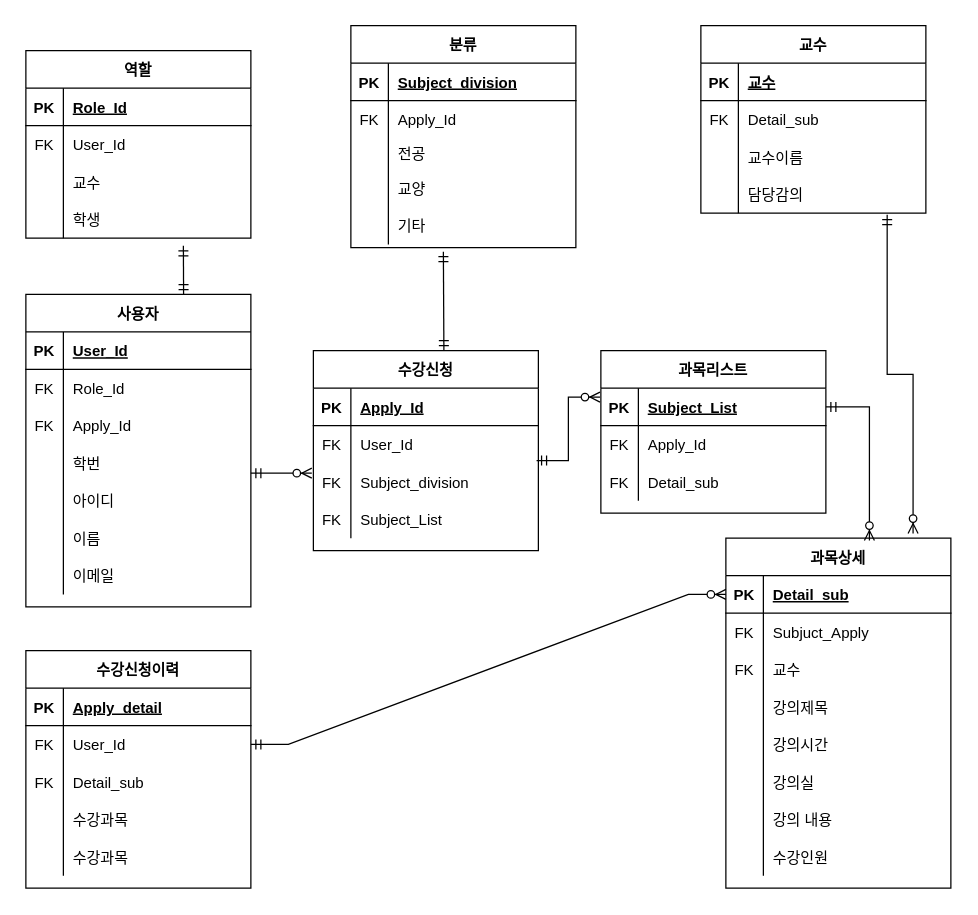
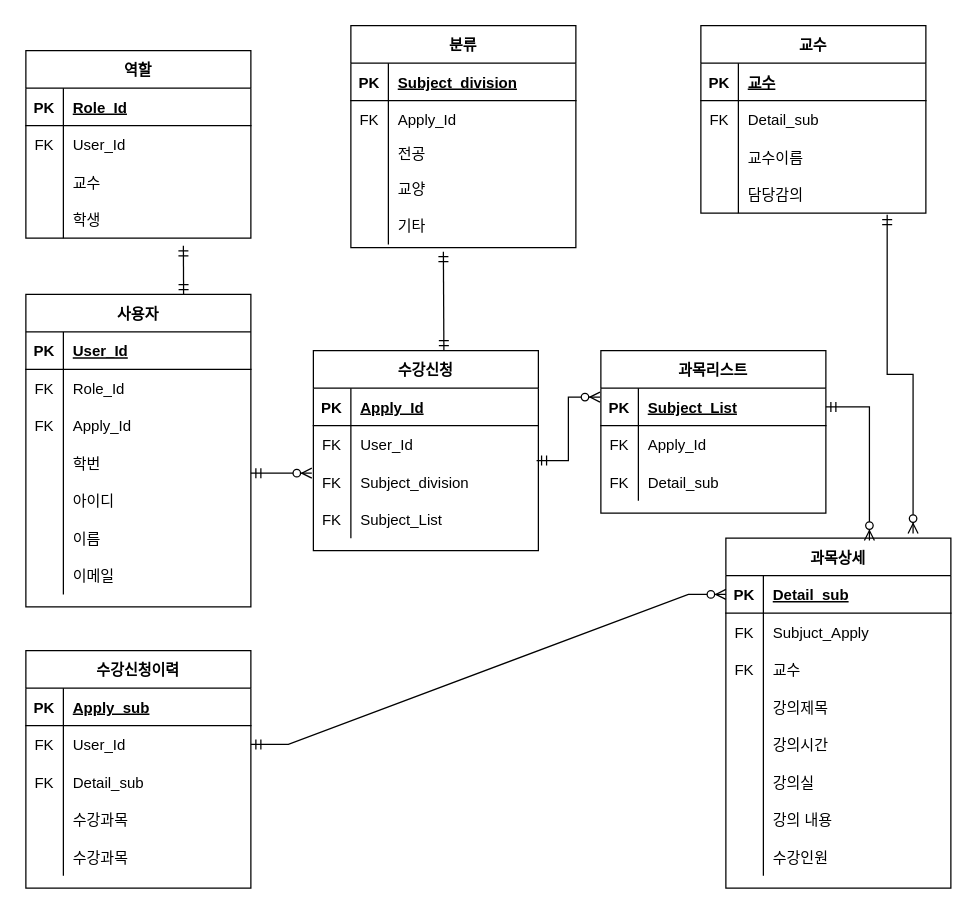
node "Apply_detail": label "Apply_detail" -> "Apply_sub"
